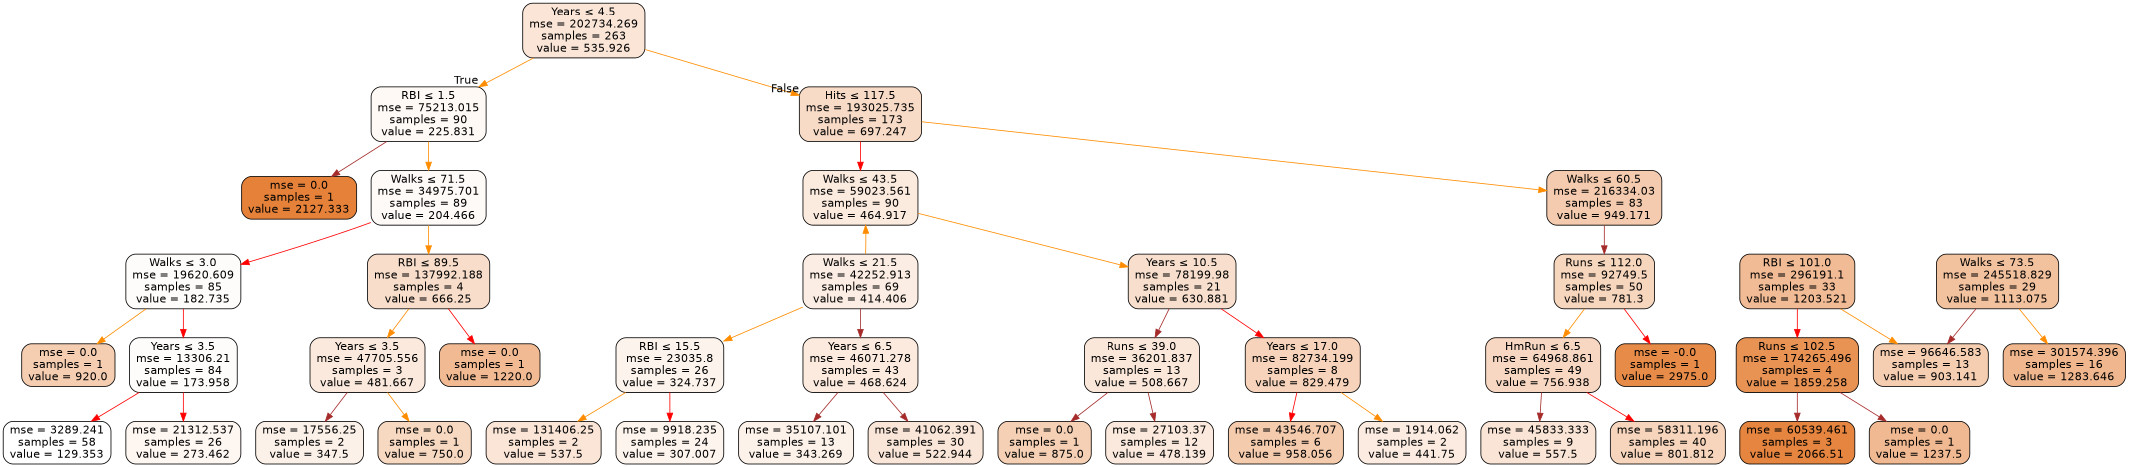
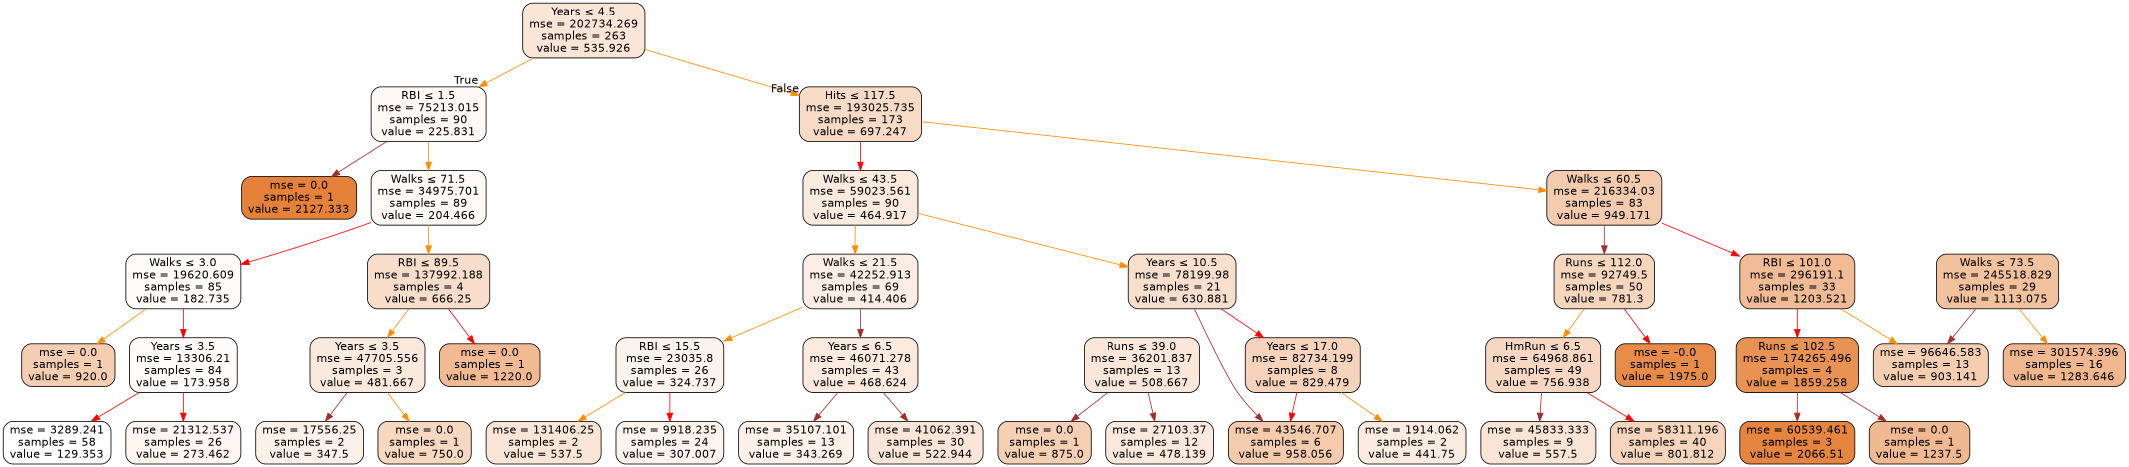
edge "Walks ≤ 60.5" -> "RBI ≤ 101.0": added
edge "Walks ≤ 21.5" -> "Walks ≤ 43.5": reversed
edge "Years ≤ 10.5" -> "Runs ≤ 39.0": now "Years ≤ 10.5" -> "mse = 43546.707"
node "mse = -0.0": text "value = 2975.0" -> "value = 1975.0"
